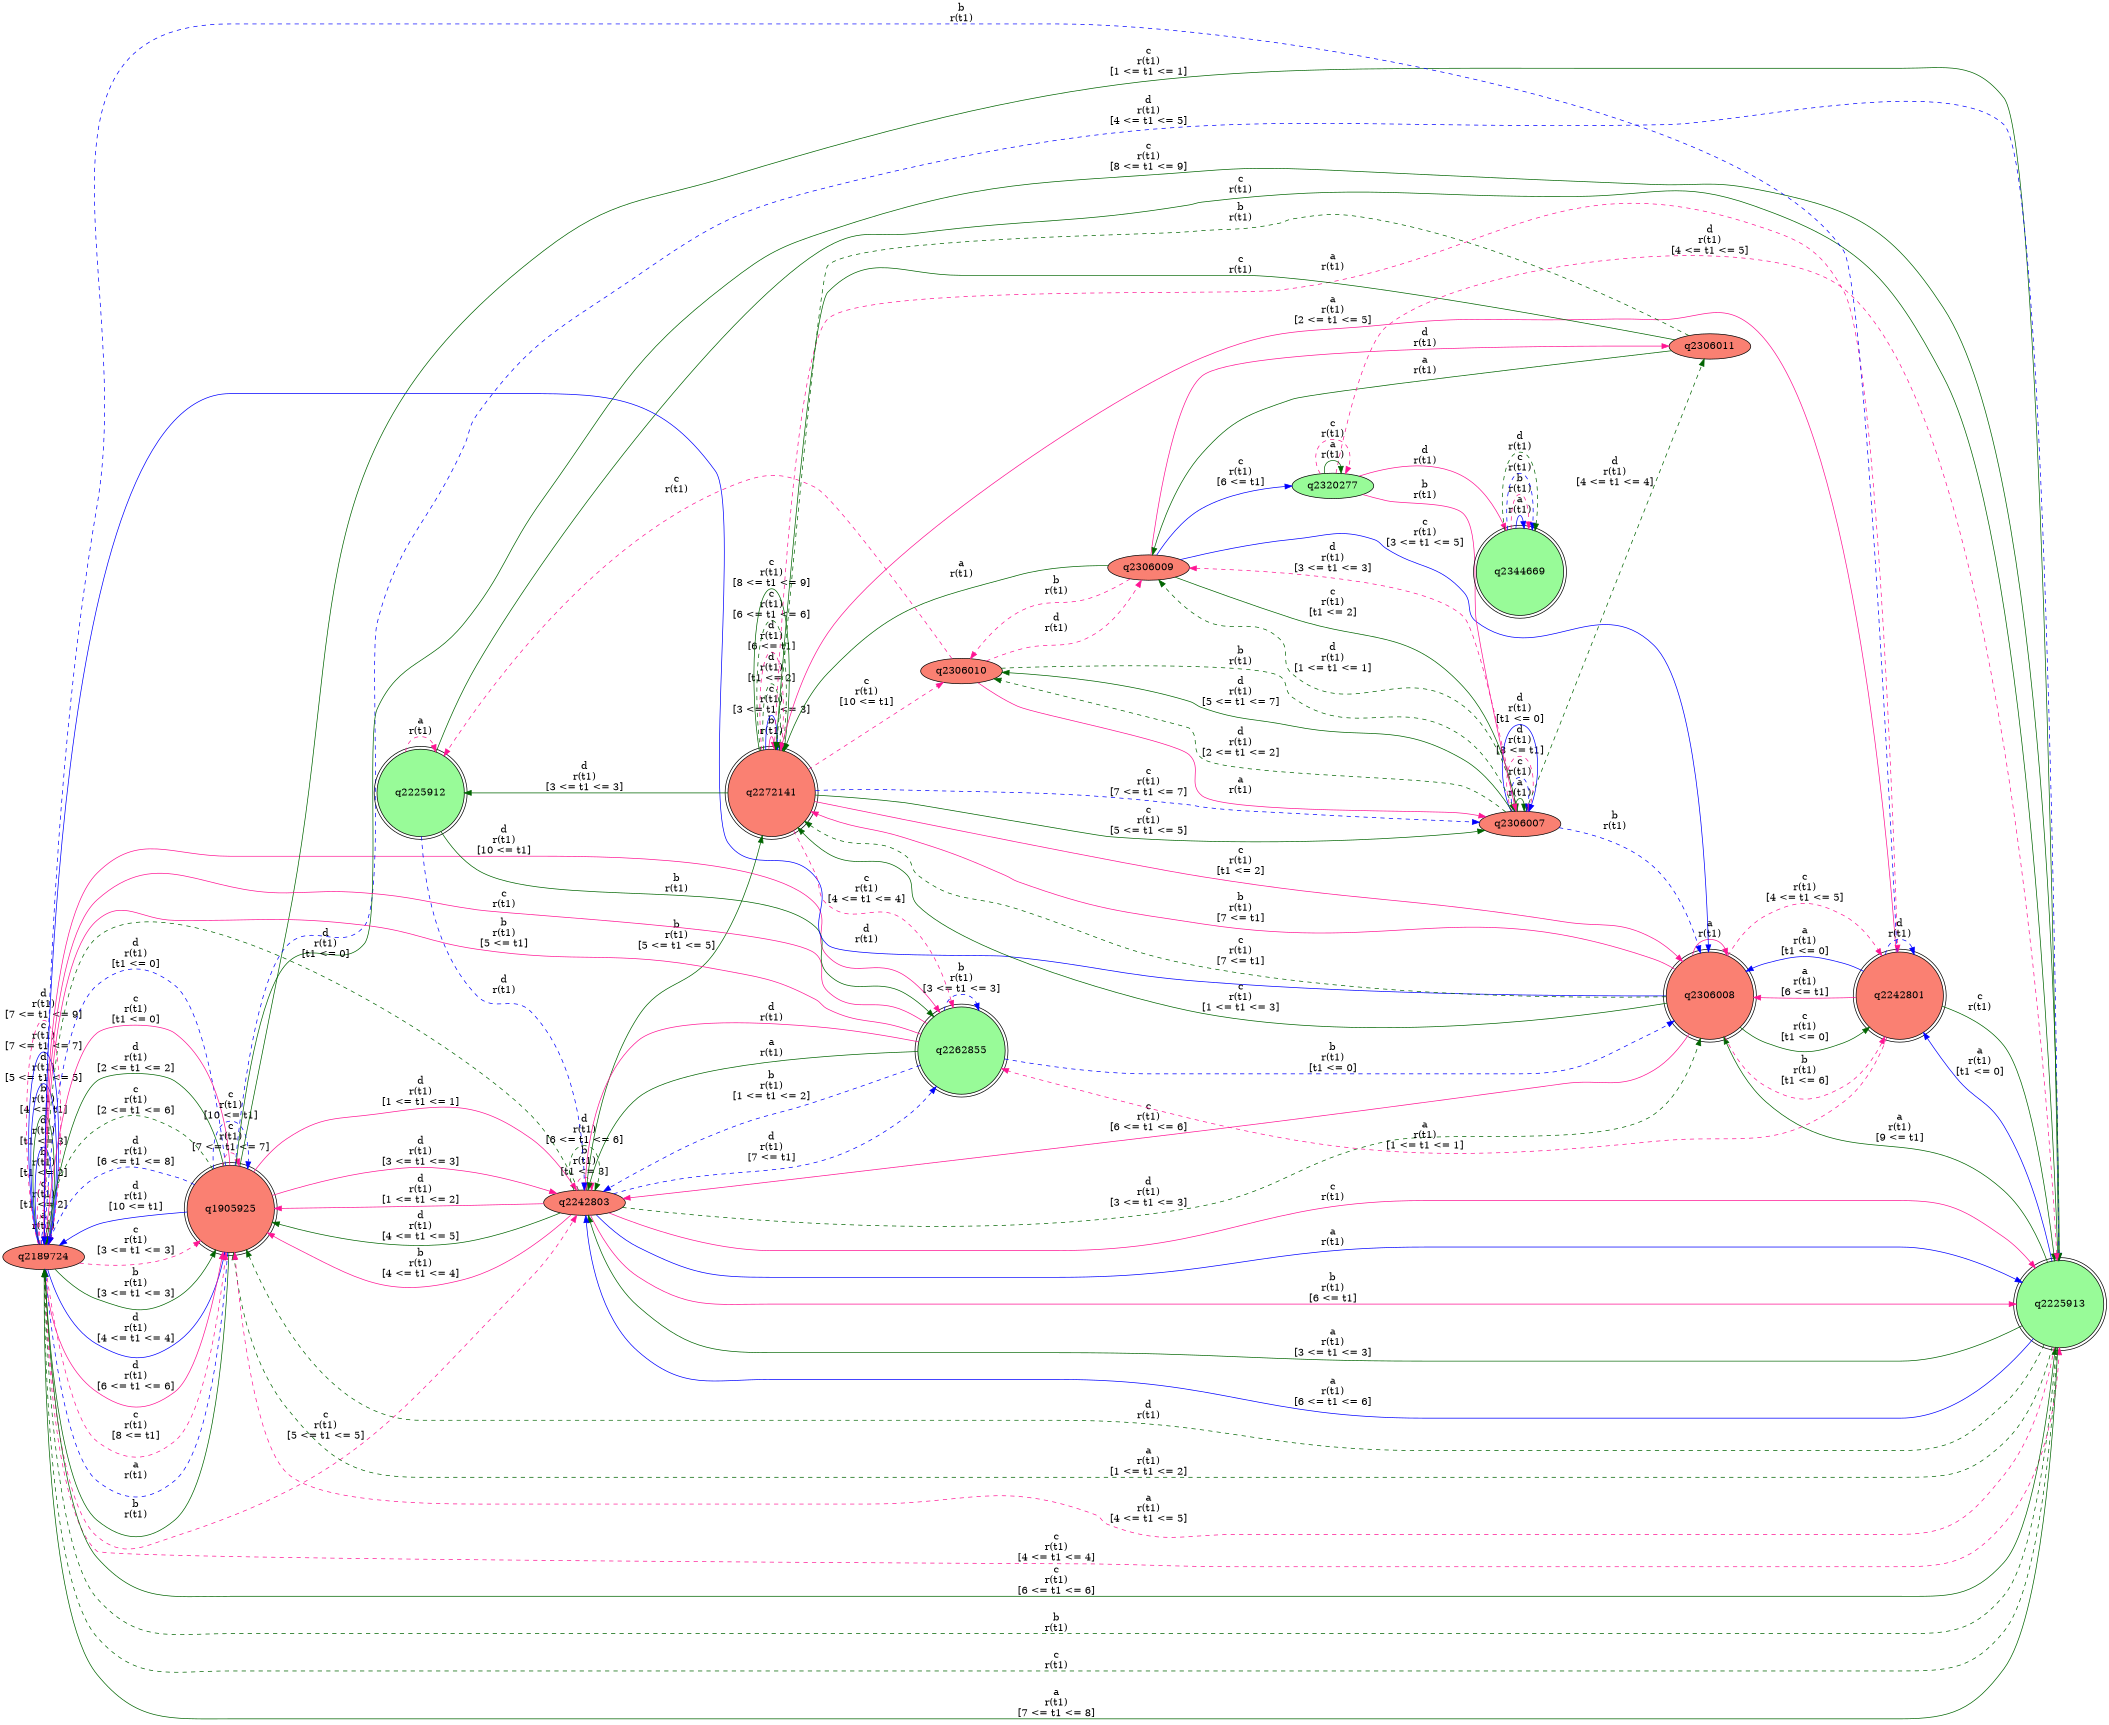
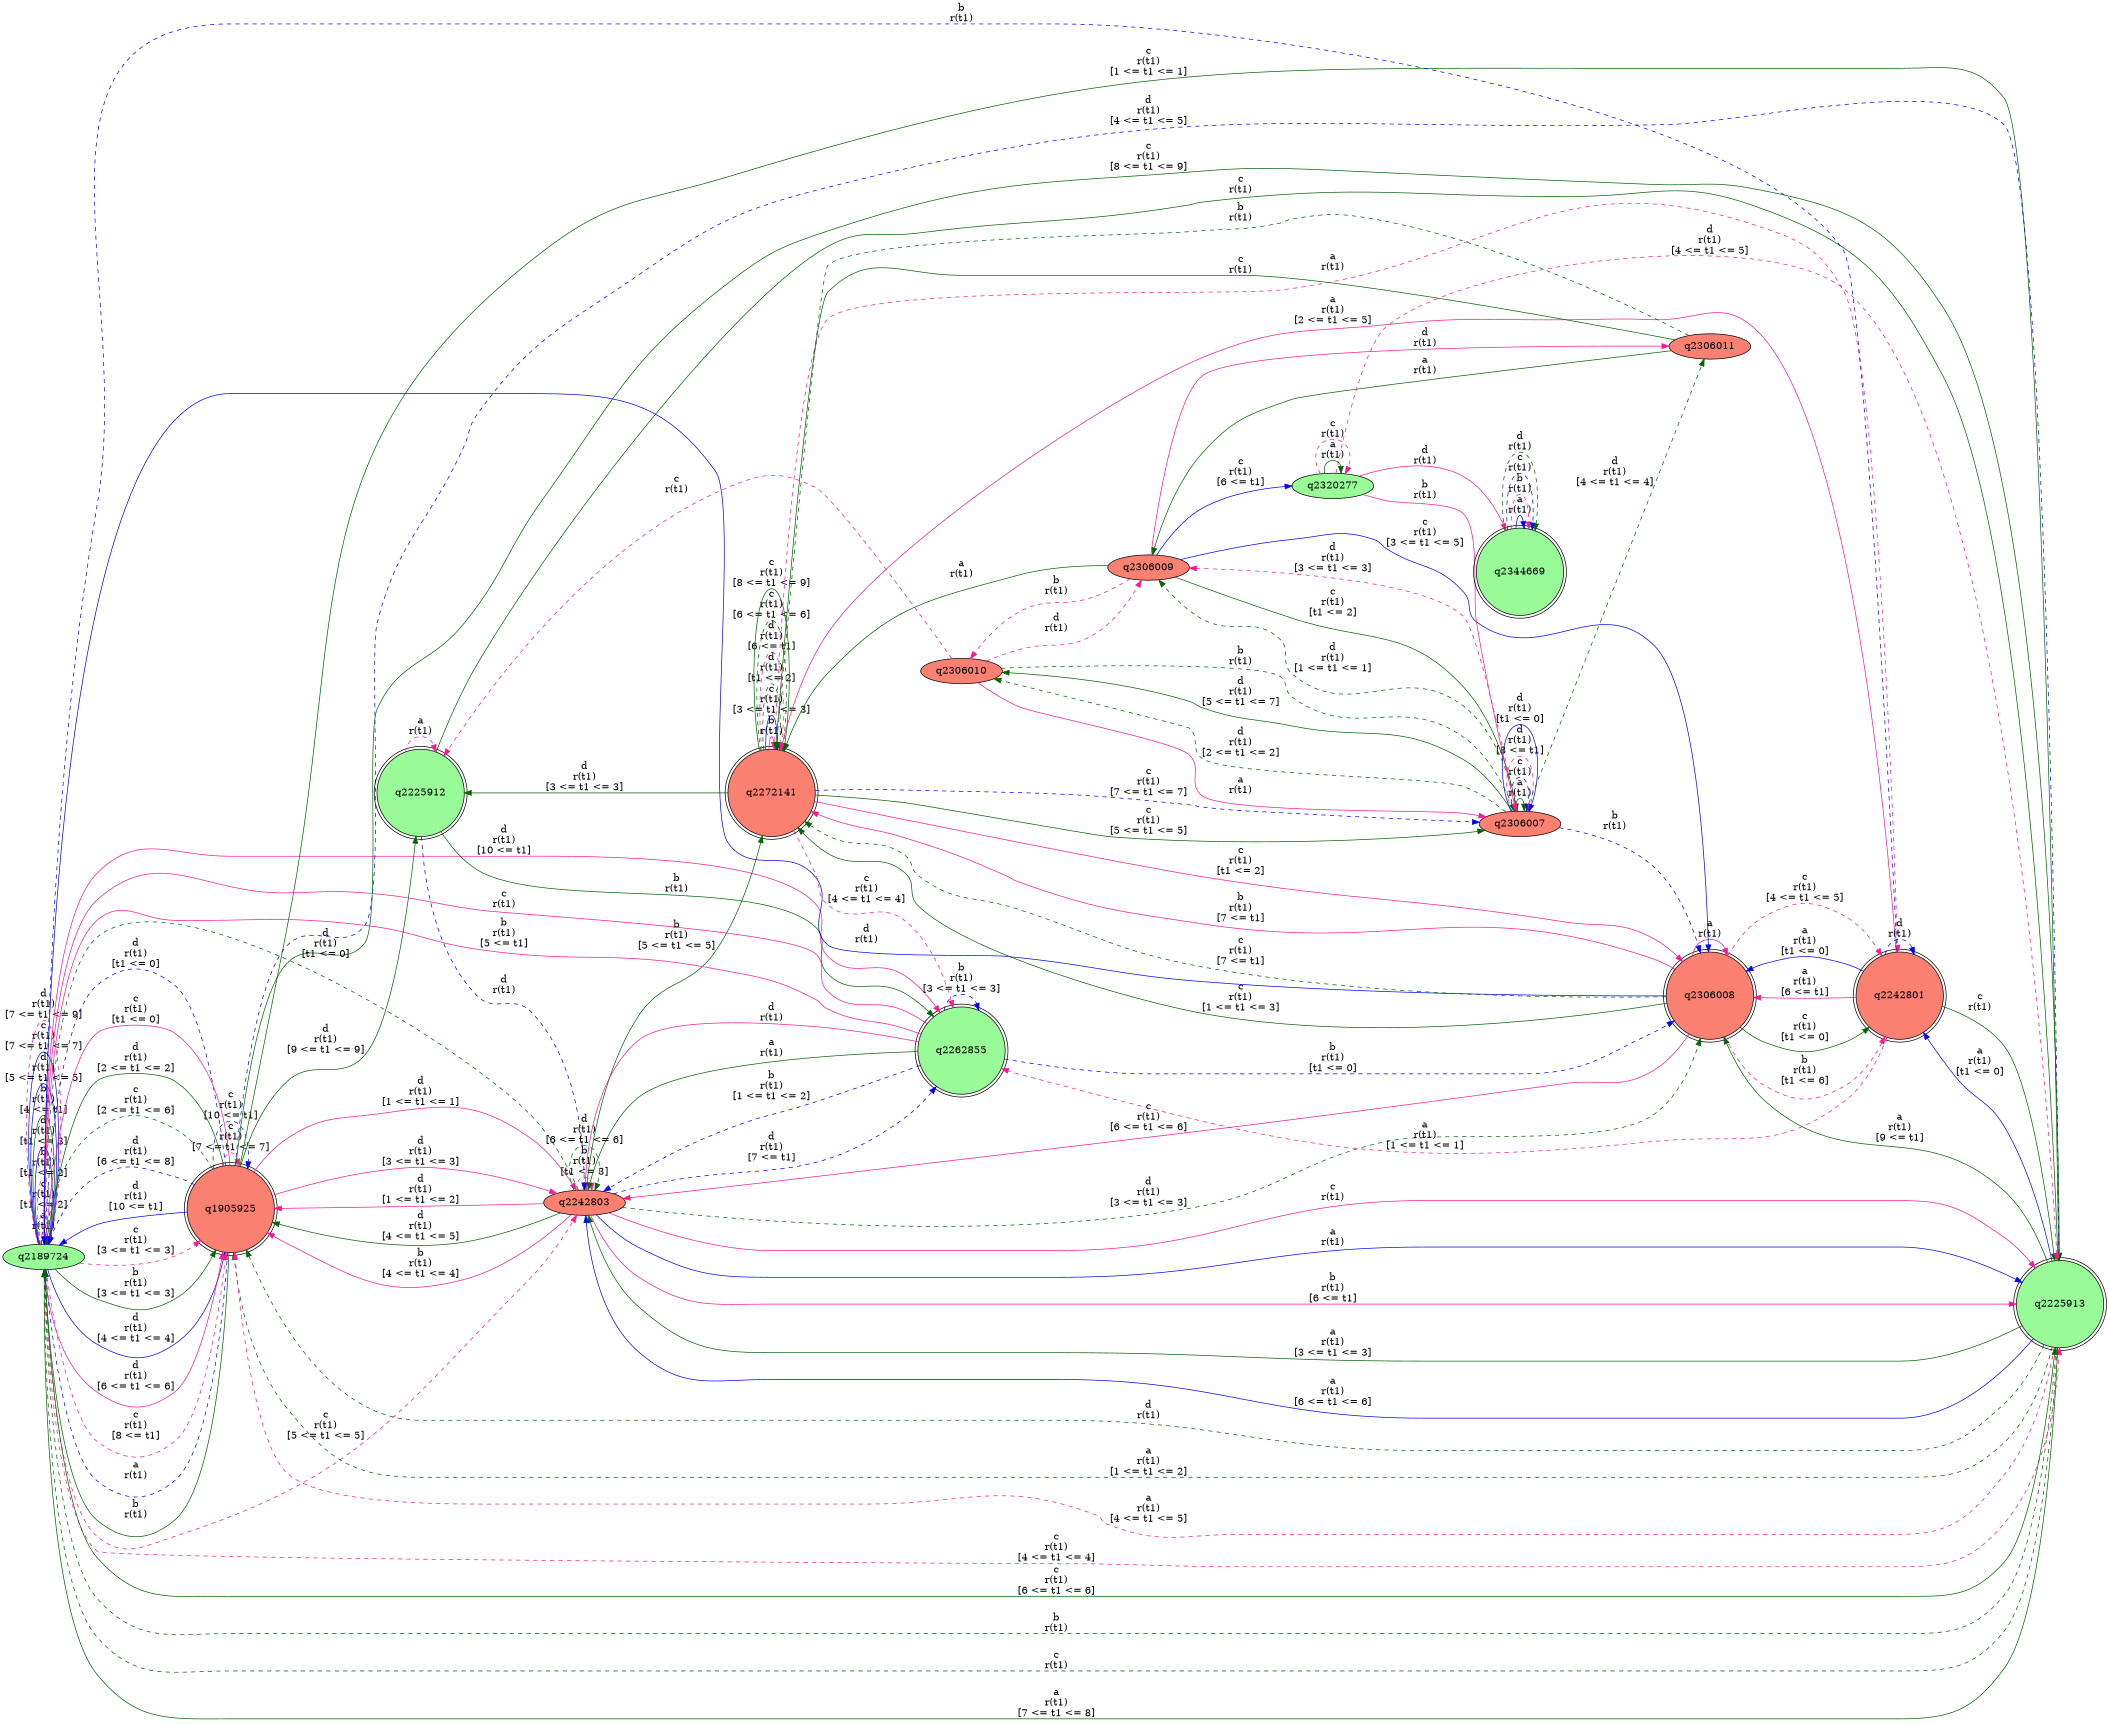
edge "q2272141" -> "q2306010": removed, label "c r(t1) [10 <= t1]"
edge "q1905925" -> "q2225912": added, label "d r(t1) [9 <= t1 <= 9]"
node "q2189724": fillcolor salmon -> palegreen
